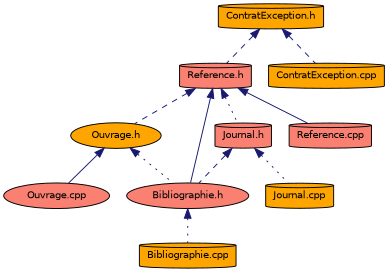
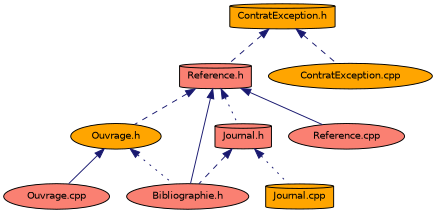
node "ContratException.cpp": shape cylinder -> ellipse
node "Reference.cpp": shape cylinder -> ellipse
node "Bibliographie.cpp": removed
